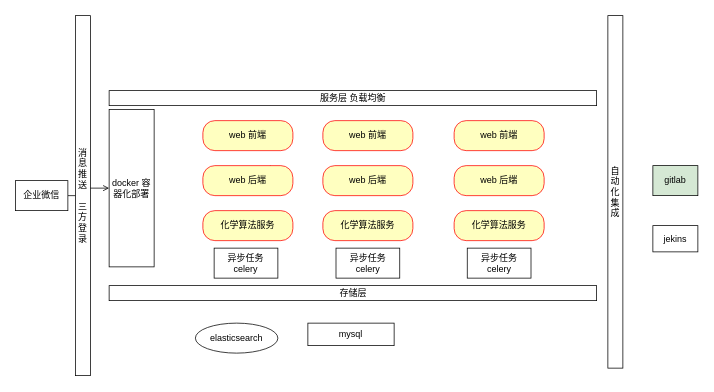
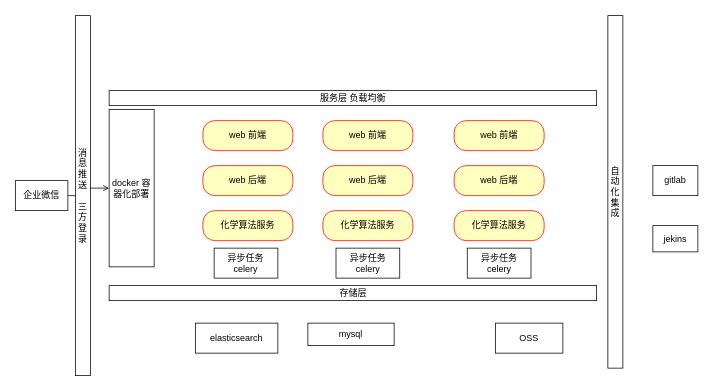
node "gitlab": fillcolor #d5e8d4 -> #ffffff
node "elasticsearch": shape ellipse -> rectangle
node "OSS": added
